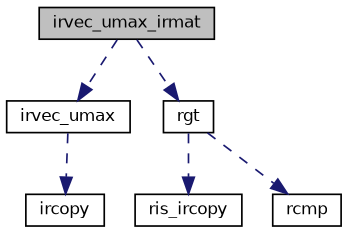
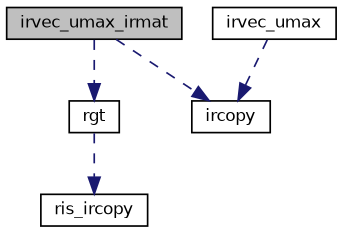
edge "irvec_umax_irmat" -> "irvec_umax": now "irvec_umax_irmat" -> "ircopy"
node "rcmp": removed
